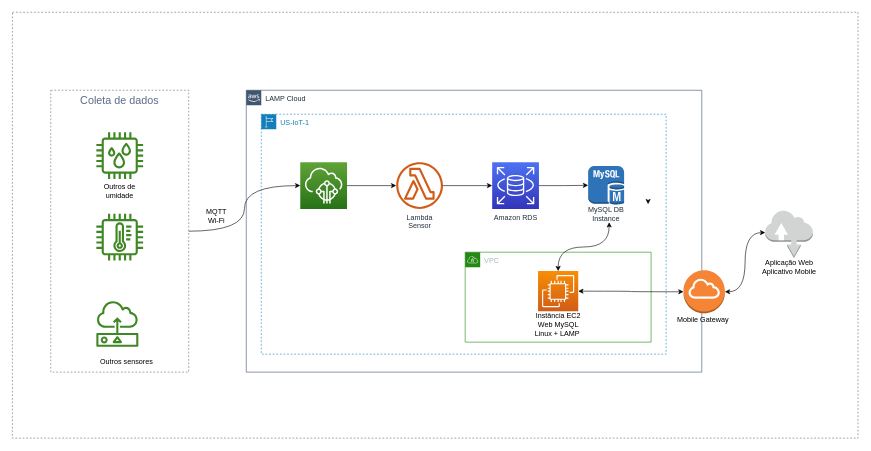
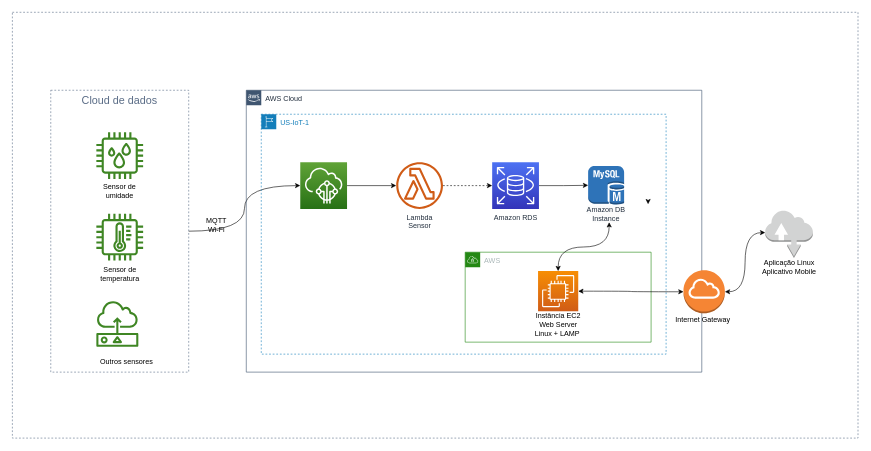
node "Coleta de dados": label "Coleta de dados" -> "Cloud de dados"
node "LAMP Cloud": label "LAMP Cloud" -> "AWS Cloud"
edge "Lambda Sensor" -> "Amazon RDS": style solid -> dashed
node "Outros de umidade": label "Outros de umidade" -> "Sensor de umidade"
node "MySQL DB Instance": label "MySQL DB Instance" -> "Amazon DB Instance"
node "MQTT Wi-Fi": moved (216, 216) -> (216, 225)
node "VPC": label "VPC" -> "AWS"
node "Aplicação Web Aplicativo Mobile": label "Aplicação Web Aplicativo Mobile" -> "Aplicação Linux Aplicativo Mobile"
node "Sensor de temperatura": added
node "Mobile Gateway": label "Mobile Gateway" -> "Internet Gateway"
node "Instância EC2 Web MySQL Linux + LAMP": label "Instância EC2 Web MySQL Linux + LAMP" -> "Instância EC2 Web Server Linux + LAMP"
